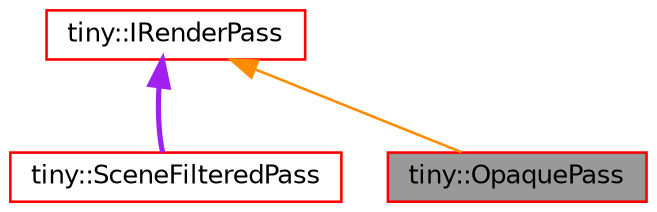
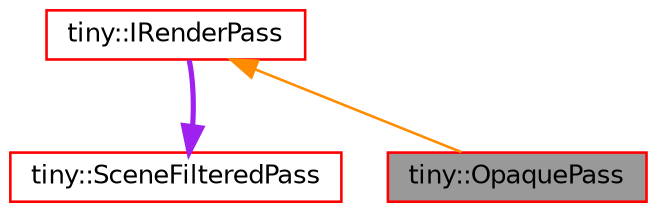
edge "tiny::SceneFilteredPass" -> "tiny::IRenderPass": reversed
